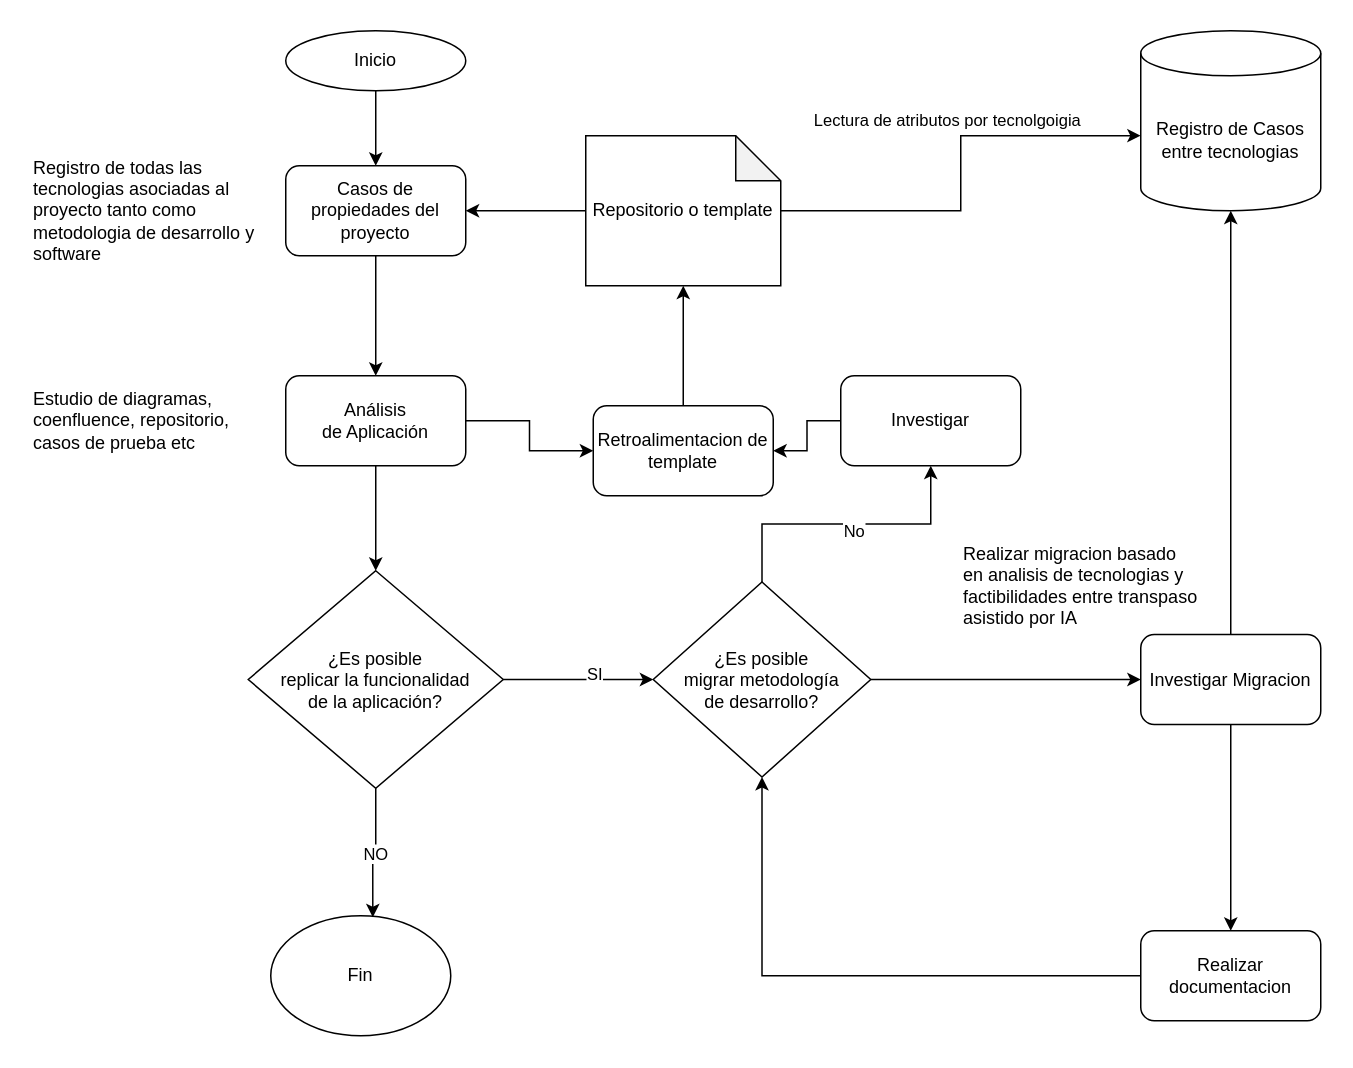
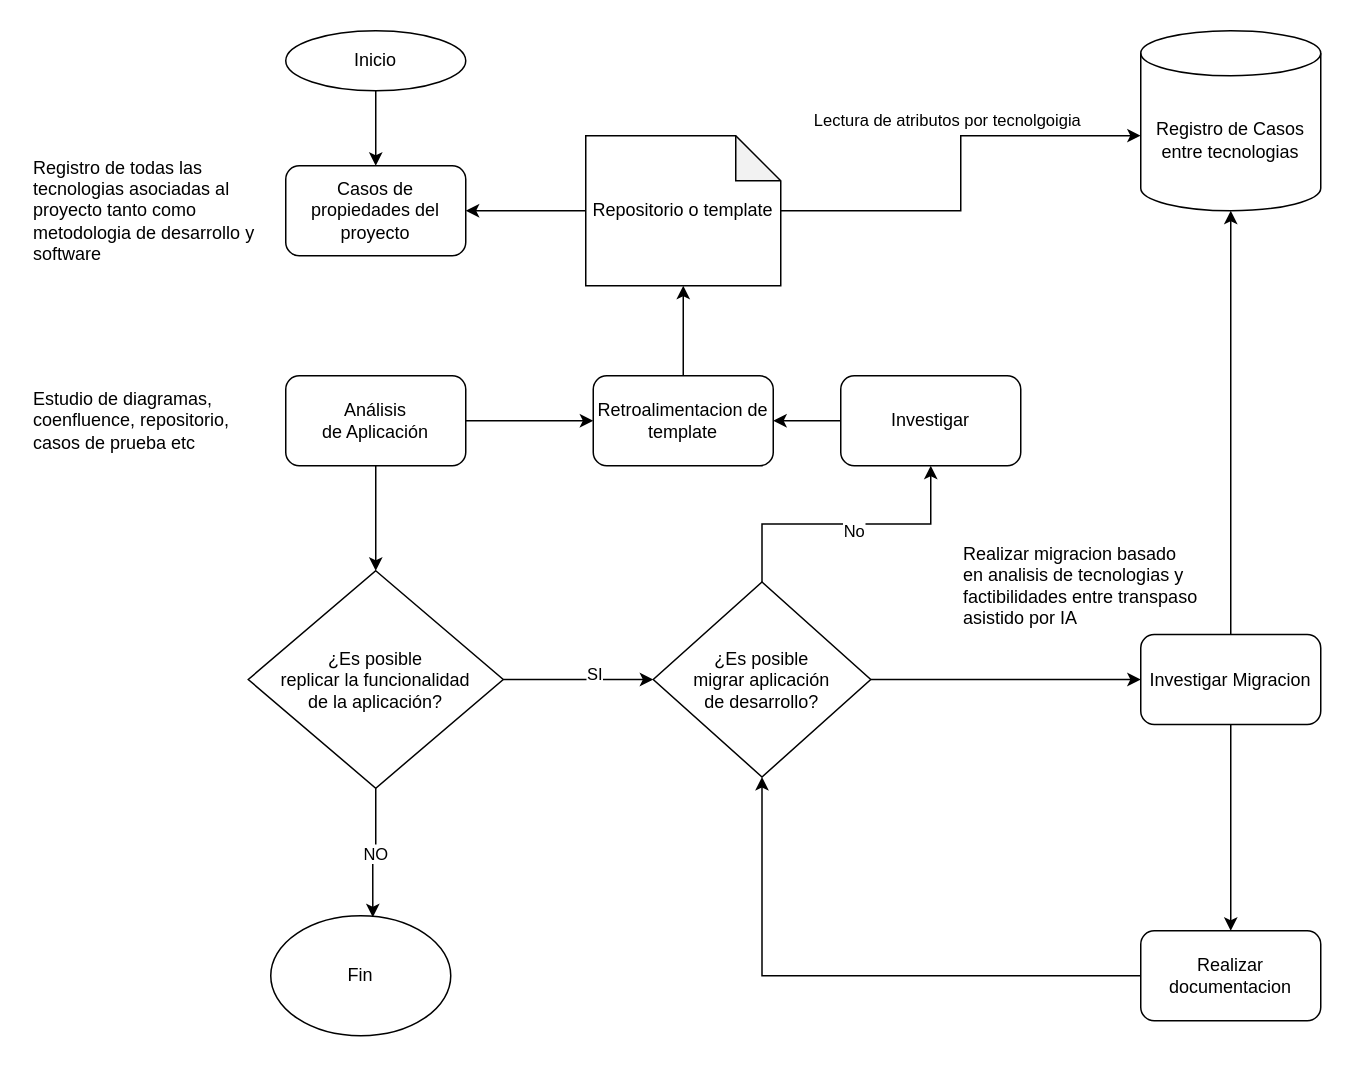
edge "Casos de propiedades del proyecto" -> "Análisis de Aplicación": removed
node "Retroalimentacion de template": moved (683, 451) -> (683, 421)
node "¿Es posible migrar metodología de desarrollo?": label "¿Es posible migrar metodología de desarrollo?" -> "¿Es posible migrar aplicación de desarrollo?"
